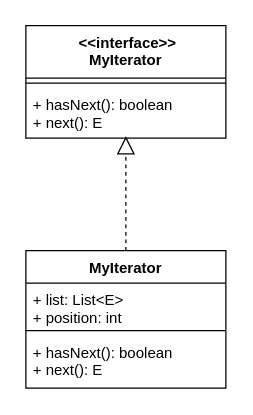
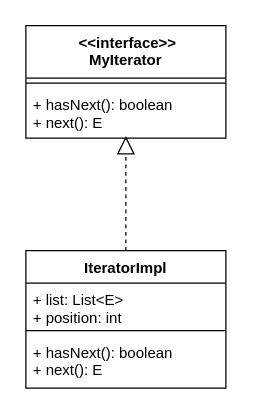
node "MyIterator": label "MyIterator" -> "IteratorImpl"
